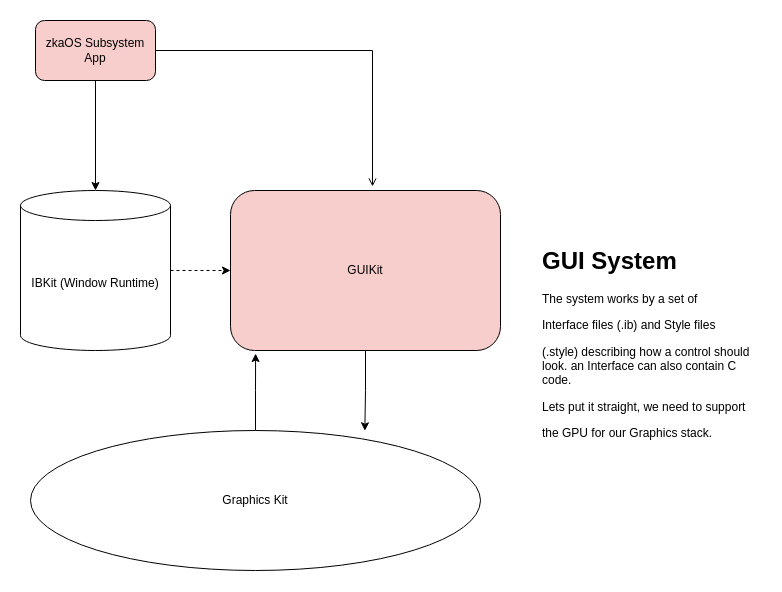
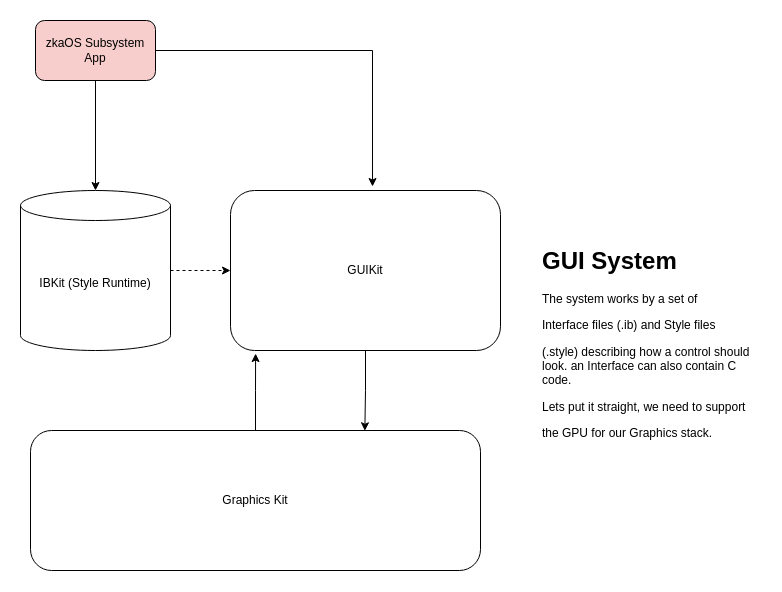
edge "zkaOS Subsystem App" -> "GUIKit": arrowhead open -> classic
node "GUIKit": fillcolor #f8cecc -> #ffffff
node "IBKit (Window Runtime)": label "IBKit (Window Runtime)" -> "IBKit (Style Runtime)"
node "Graphics Kit": shape ellipse -> rounded rectangle
